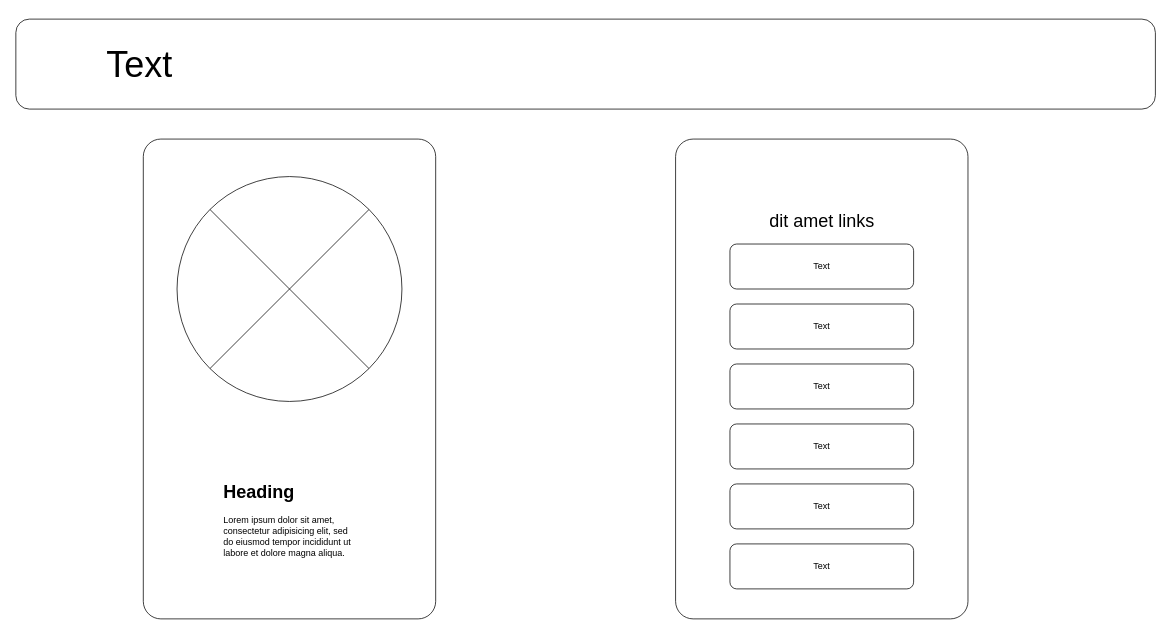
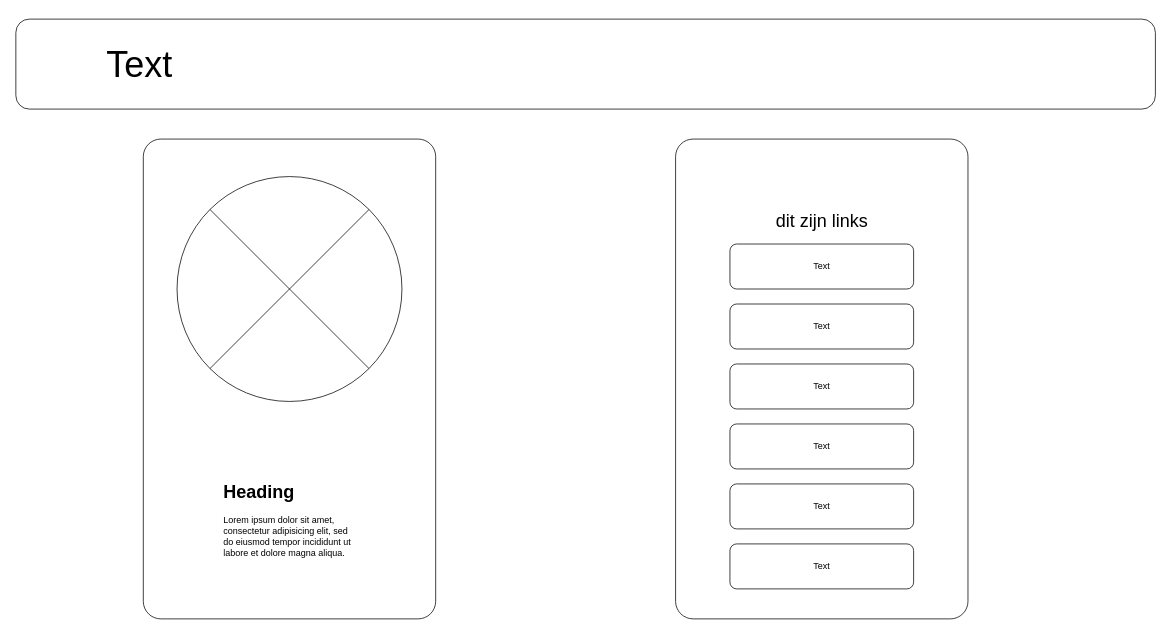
node "dit amet links": label "dit amet links" -> "dit zijn links"
